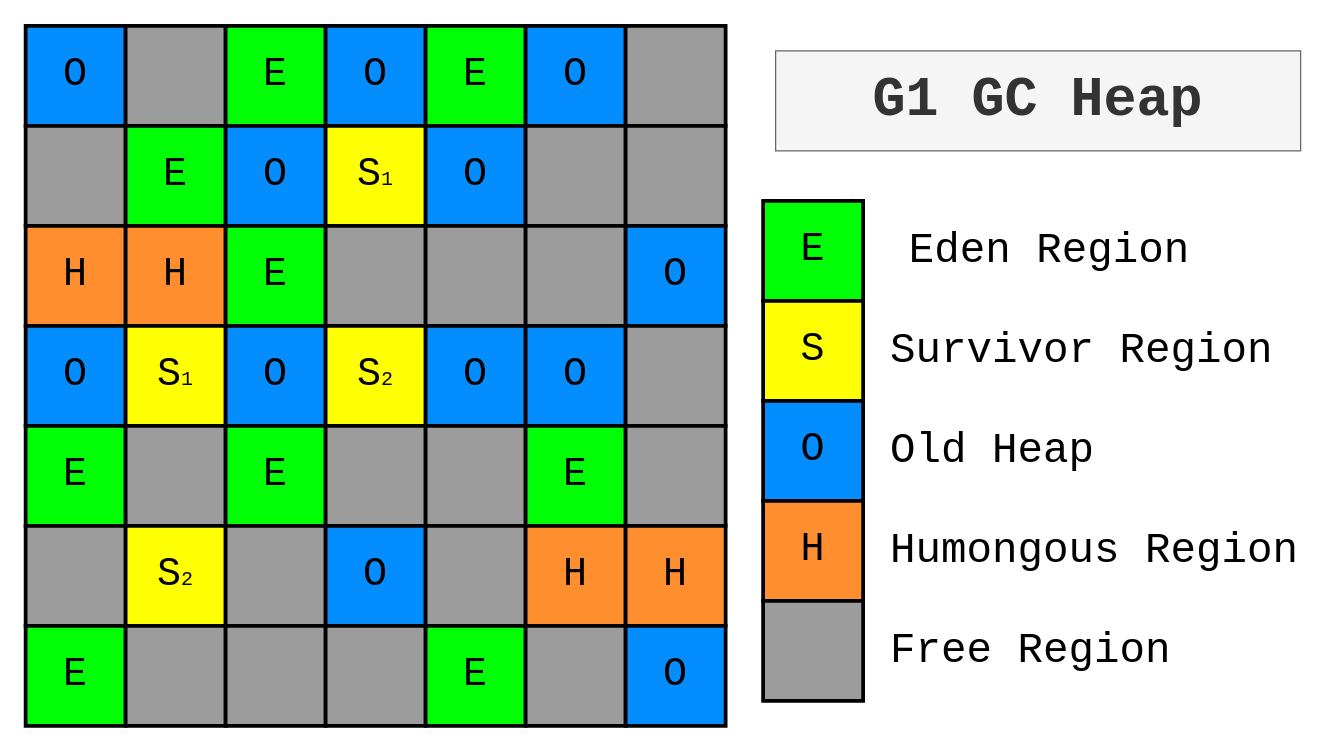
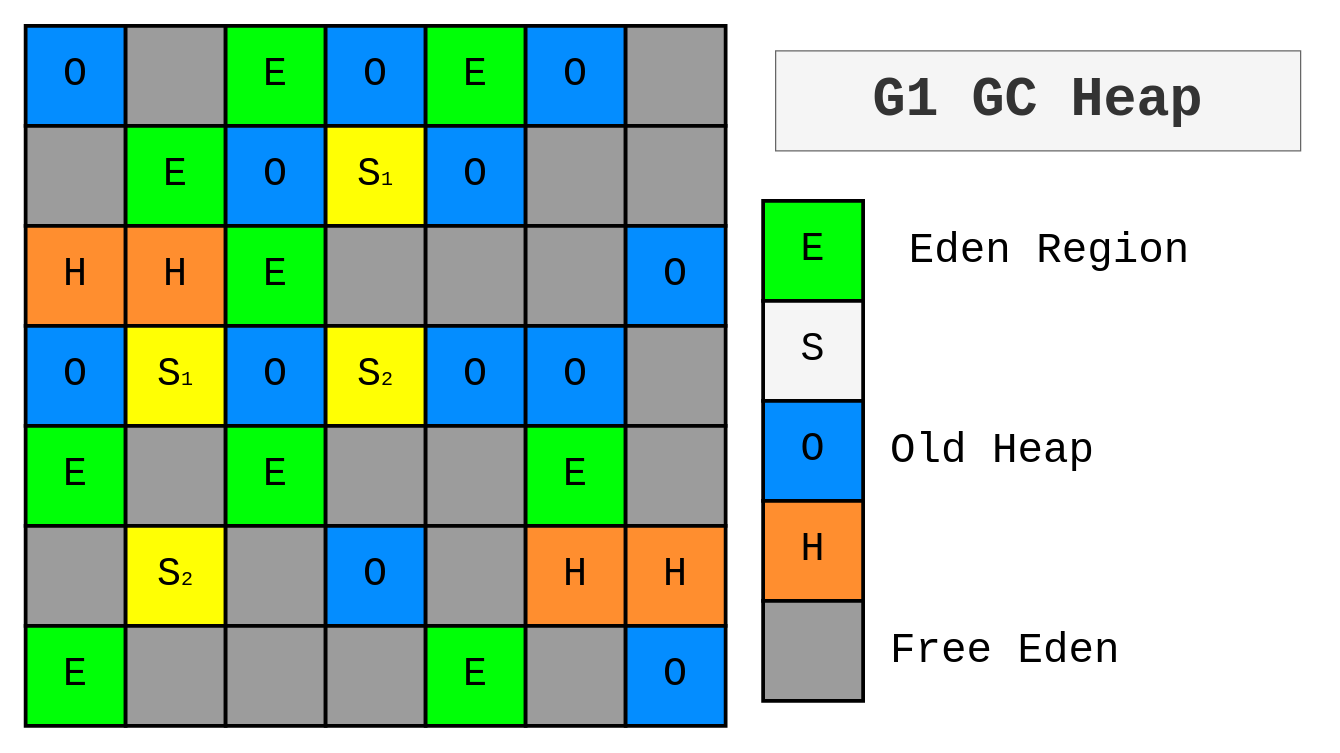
node "S": fillcolor #ffff04 -> #f5f5f5
node "Survivor Region": removed
node "Humongous Region": removed
node "Free Region": label "Free Region" -> "Free Eden"
